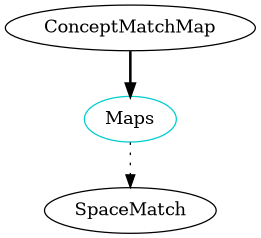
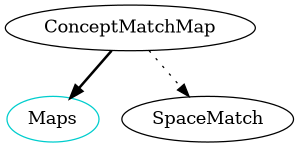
edge "Maps" -> "SpaceMatch": now "ConceptMatchMap" -> "SpaceMatch"
